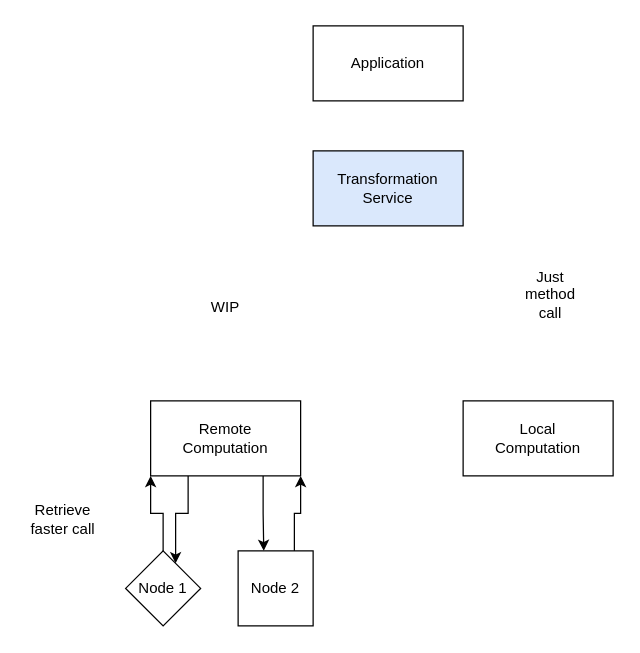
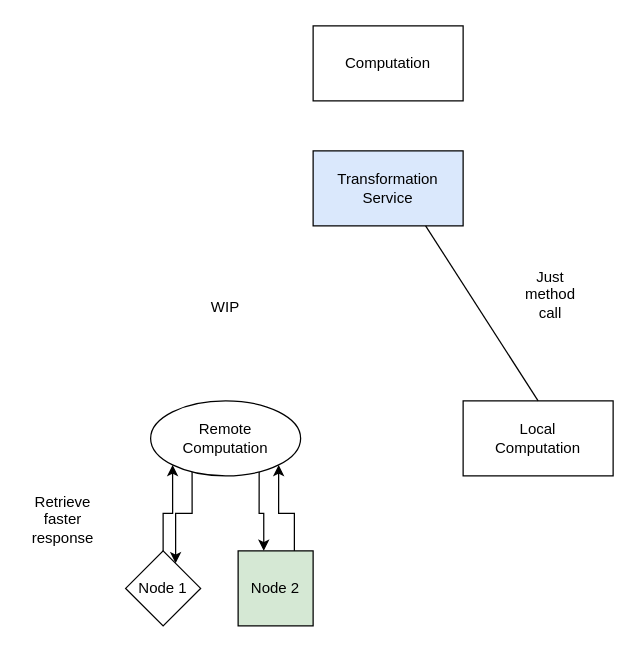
node "Application": label "Application" -> "Computation"
edge "Transformation Service" -- "Local Computation": added
node "Remote Computation": shape rectangle -> ellipse
node "Retrieve faster call": label "Retrieve faster call" -> "Retrieve faster response"
node "Node 2": fillcolor #ffffff -> #d5e8d4
